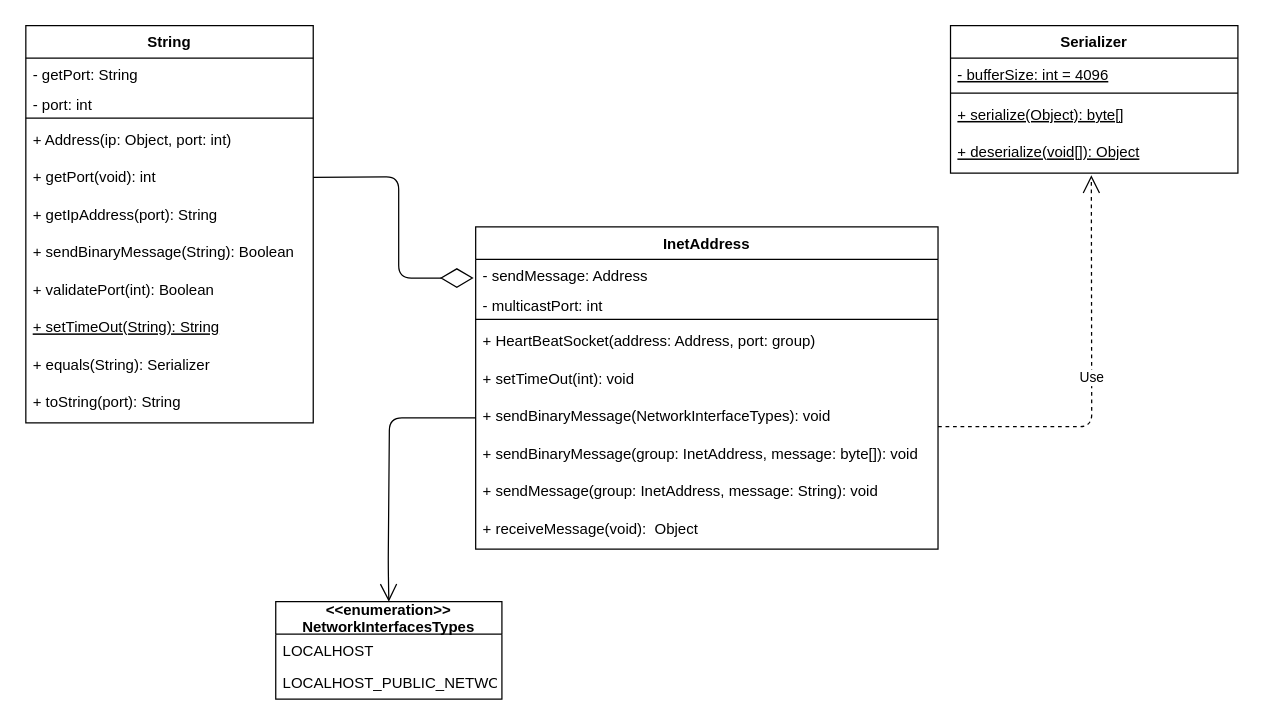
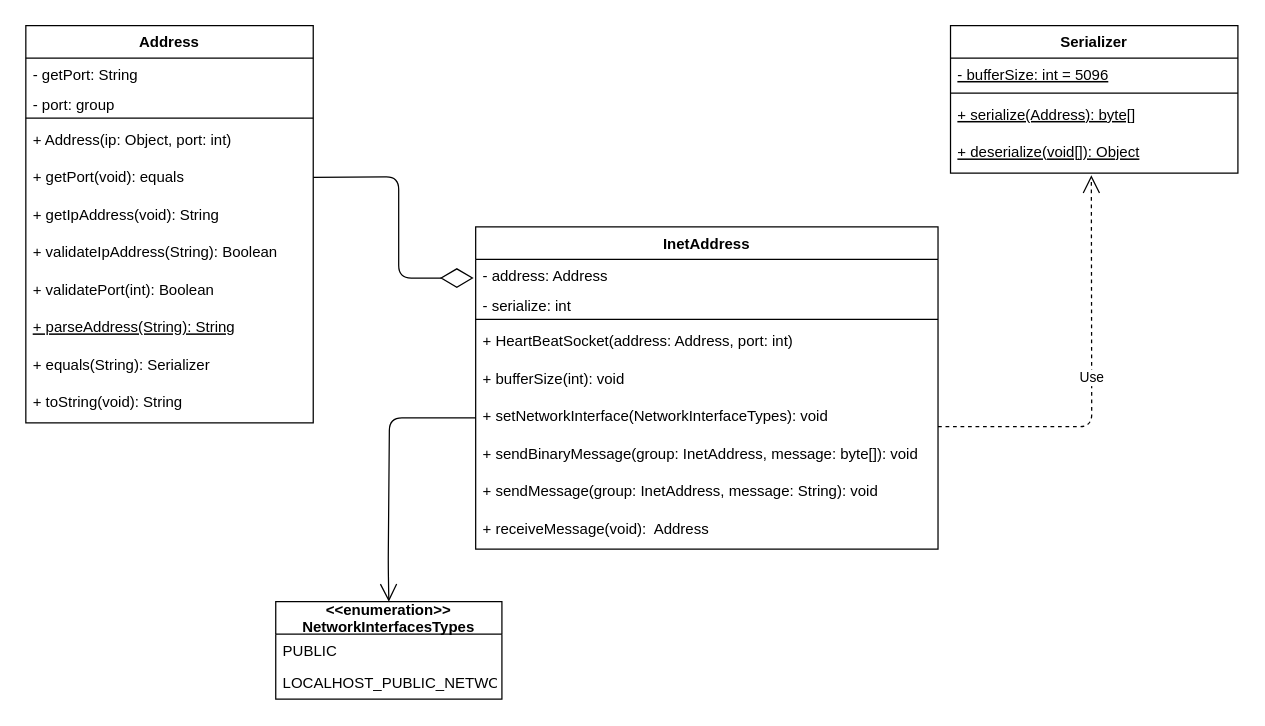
node "String": label "String" -> "Address"
node "- bufferSize: int = 4096": label "- bufferSize: int = 4096" -> "- bufferSize: int = 5096"
node "- port: int": label "- port: int" -> "- port: group"
node "+ serialize(Object): byte[]": label "+ serialize(Object): byte[]" -> "+ serialize(Address): byte[]"
node "+ getPort(void): int": label "+ getPort(void): int" -> "+ getPort(void): equals"
node "+ getIpAddress(port): String": label "+ getIpAddress(port): String" -> "+ getIpAddress(void): String"
node "+ sendBinaryMessage(String): Boolean": label "+ sendBinaryMessage(String): Boolean" -> "+ validateIpAddress(String): Boolean"
node "- sendMessage: Address": label "- sendMessage: Address" -> "- address: Address"
node "- multicastPort: int": label "- multicastPort: int" -> "- serialize: int"
node "+ setTimeOut(String): String": label "+ setTimeOut(String): String" -> "+ parseAddress(String): String"
node "+ HeartBeatSocket(address: Address, port: group)": label "+ HeartBeatSocket(address: Address, port: group)" -> "+ HeartBeatSocket(address: Address, port: int)"
node "+ setTimeOut(int): void": label "+ setTimeOut(int): void" -> "+ bufferSize(int): void"
node "+ toString(port): String": label "+ toString(port): String" -> "+ toString(void): String"
node "+ sendBinaryMessage(NetworkInterfaceTypes): void": label "+ sendBinaryMessage(NetworkInterfaceTypes): void" -> "+ setNetworkInterface(NetworkInterfaceTypes): void"
node "+ receiveMessage(void): Object": label "+ receiveMessage(void): Object" -> "+ receiveMessage(void): Address"
node "LOCALHOST": label "LOCALHOST" -> "PUBLIC"
